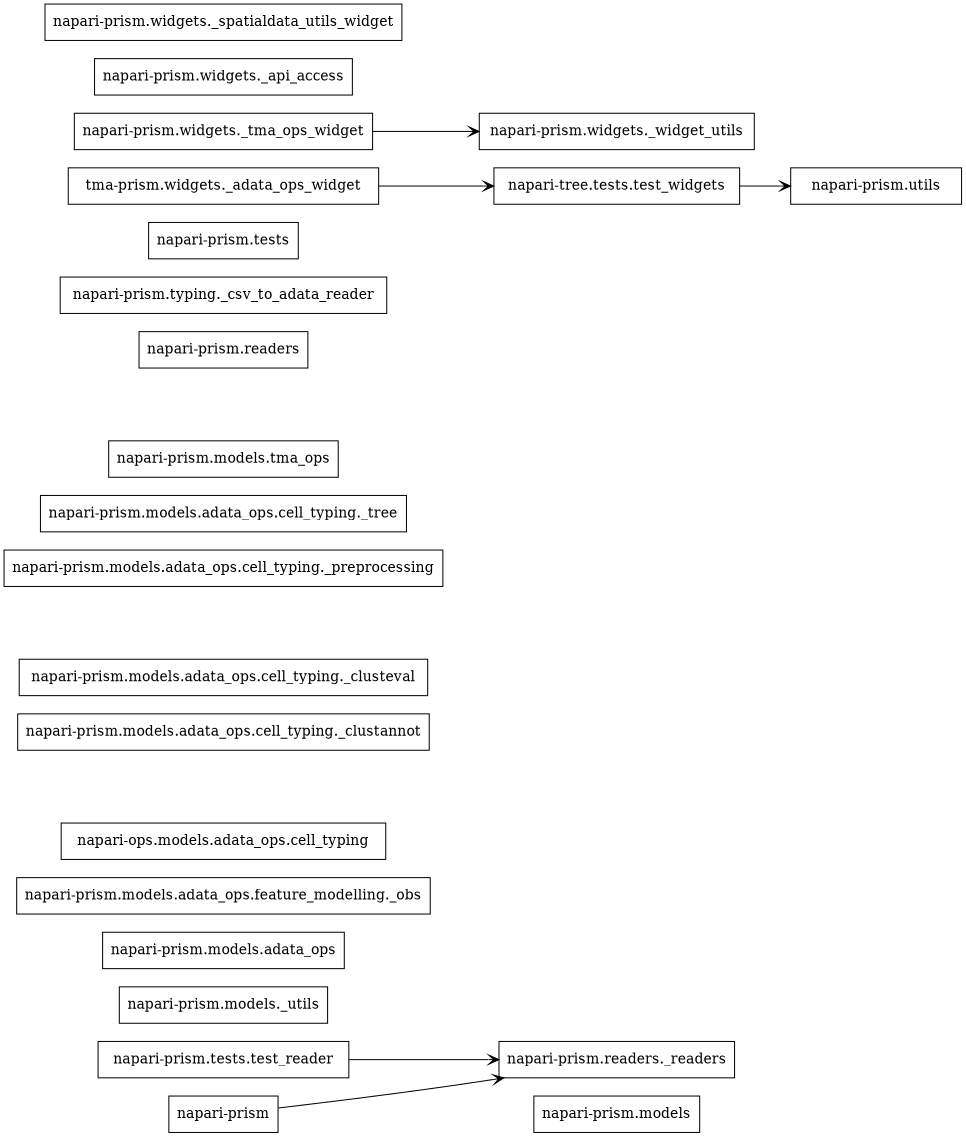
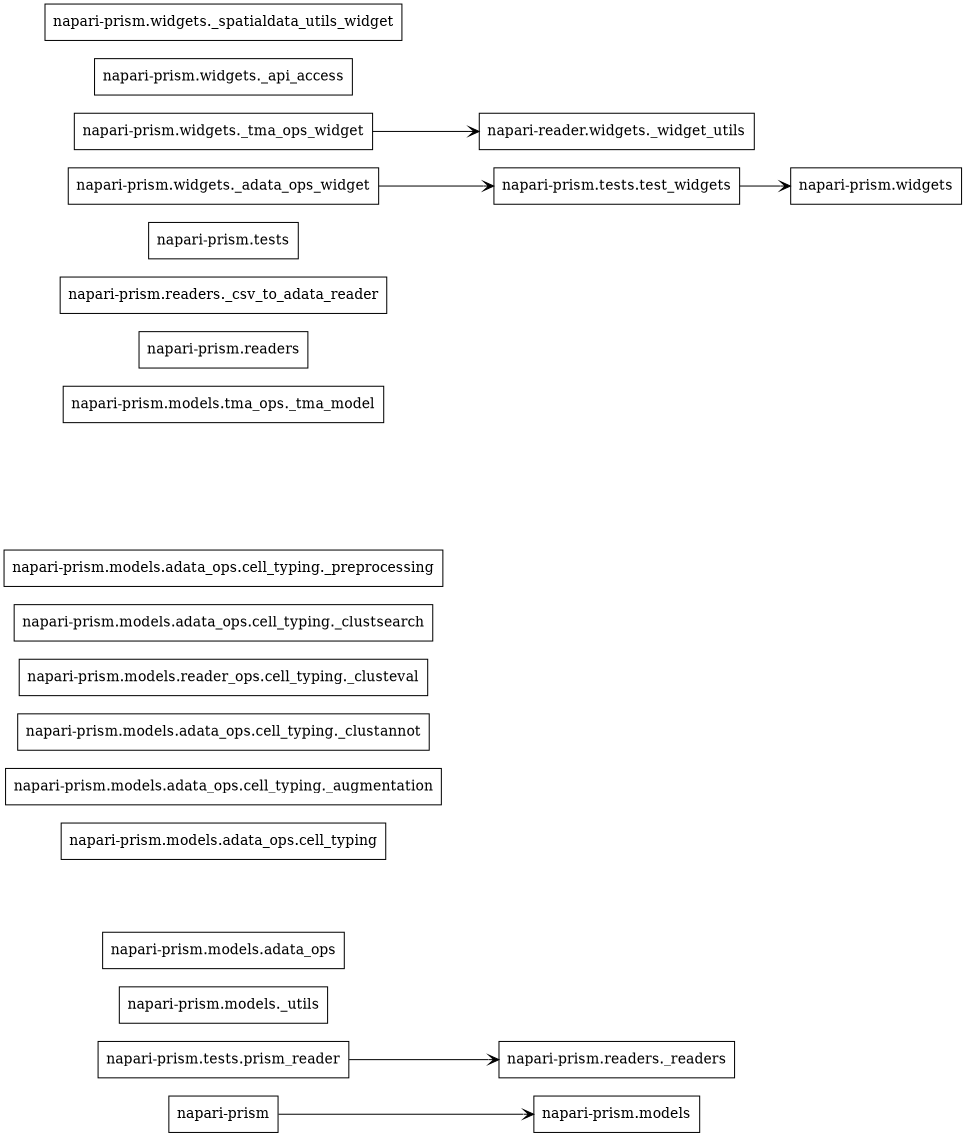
node "napari-prism.widgets._widget_utils": label "napari-prism.widgets._widget_utils" -> "napari-reader.widgets._widget_utils"
node "tma-prism.widgets._adata_ops_widget": label "tma-prism.widgets._adata_ops_widget" -> "napari-prism.widgets._adata_ops_widget"
node "napari-tree.tests.test_widgets": label "napari-tree.tests.test_widgets" -> "napari-prism.tests.test_widgets"
node "napari-prism.utils": label "napari-prism.utils" -> "napari-prism.widgets"
node "napari-prism.typing._csv_to_adata_reader": label "napari-prism.typing._csv_to_adata_reader" -> "napari-prism.readers._csv_to_adata_reader"
node "napari-prism.models.tma_ops._tma_model": added
node "napari-prism.models.tma_ops": removed
node "napari-prism.models.adata_ops.cell_typing._tree": removed
node "napari-prism.models.adata_ops.cell_typing._clustsearch": added
node "napari-prism.models.adata_ops.cell_typing._clusteval": label "napari-prism.models.adata_ops.cell_typing._clusteval" -> "napari-prism.models.reader_ops.cell_typing._clusteval"
node "napari-prism.models.adata_ops.cell_typing._augmentation": added
node "napari-ops.models.adata_ops.cell_typing": label "napari-ops.models.adata_ops.cell_typing" -> "napari-prism.models.adata_ops.cell_typing"
node "napari-prism.models.adata_ops.feature_modelling._obs": removed
node "napari-prism.tests.test_reader": label "napari-prism.tests.test_reader" -> "napari-prism.tests.prism_reader"
edge "napari-prism" -> "napari-prism.readers._readers": now "napari-prism" -> "napari-prism.models"
